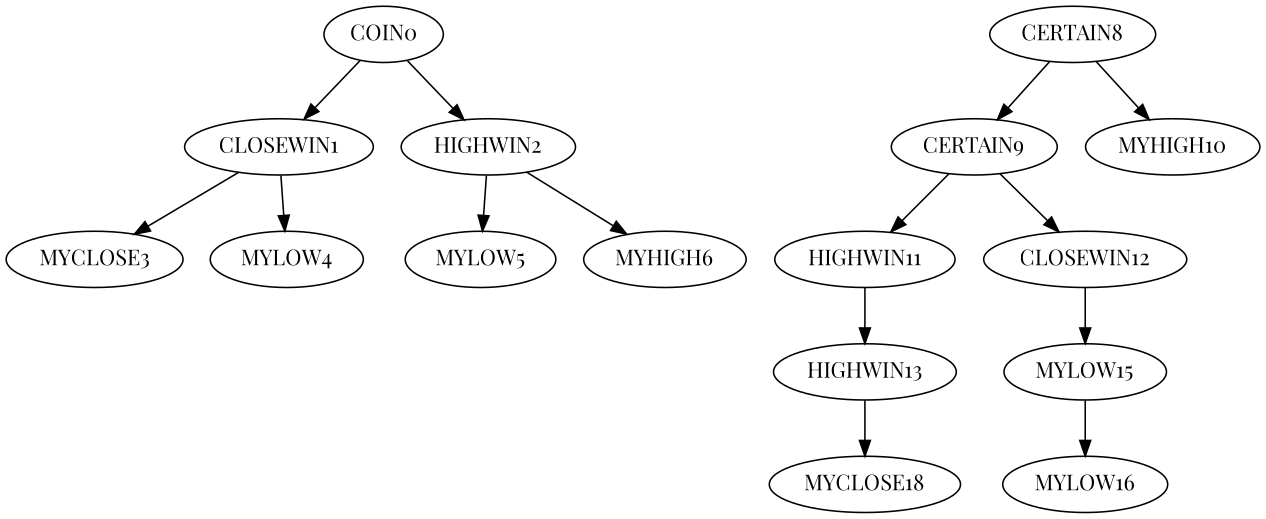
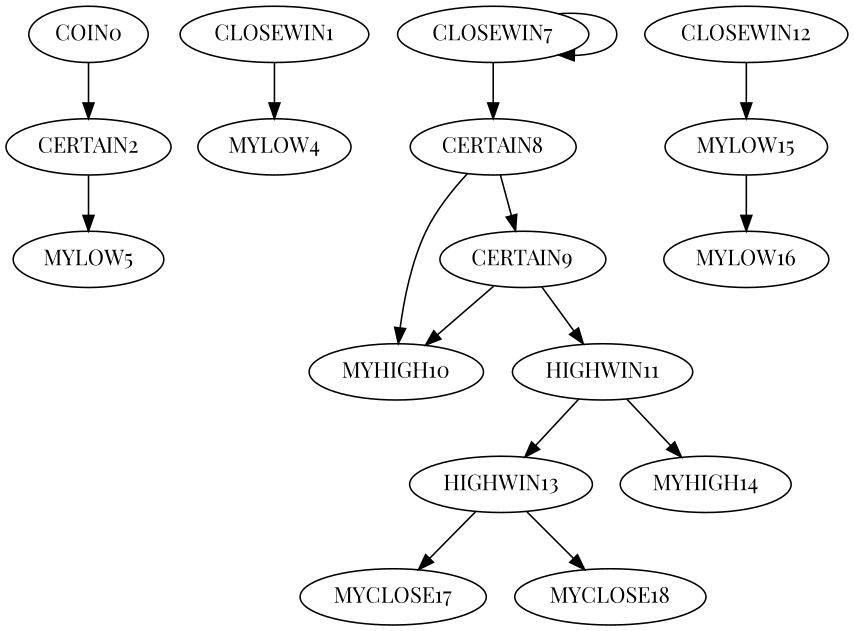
node "CLOSEWIN7": added
edge "COIN0" -> "CLOSEWIN1": removed
node "HIGHWIN2": label "HIGHWIN2" -> "CERTAIN2"
edge "CERTAIN9" -> "CLOSEWIN12": now "CERTAIN9" -> "MYHIGH10"
node "MYCLOSE3": removed
node "MYHIGH6": removed
node "MYHIGH14": added
node "MYCLOSE17": added
